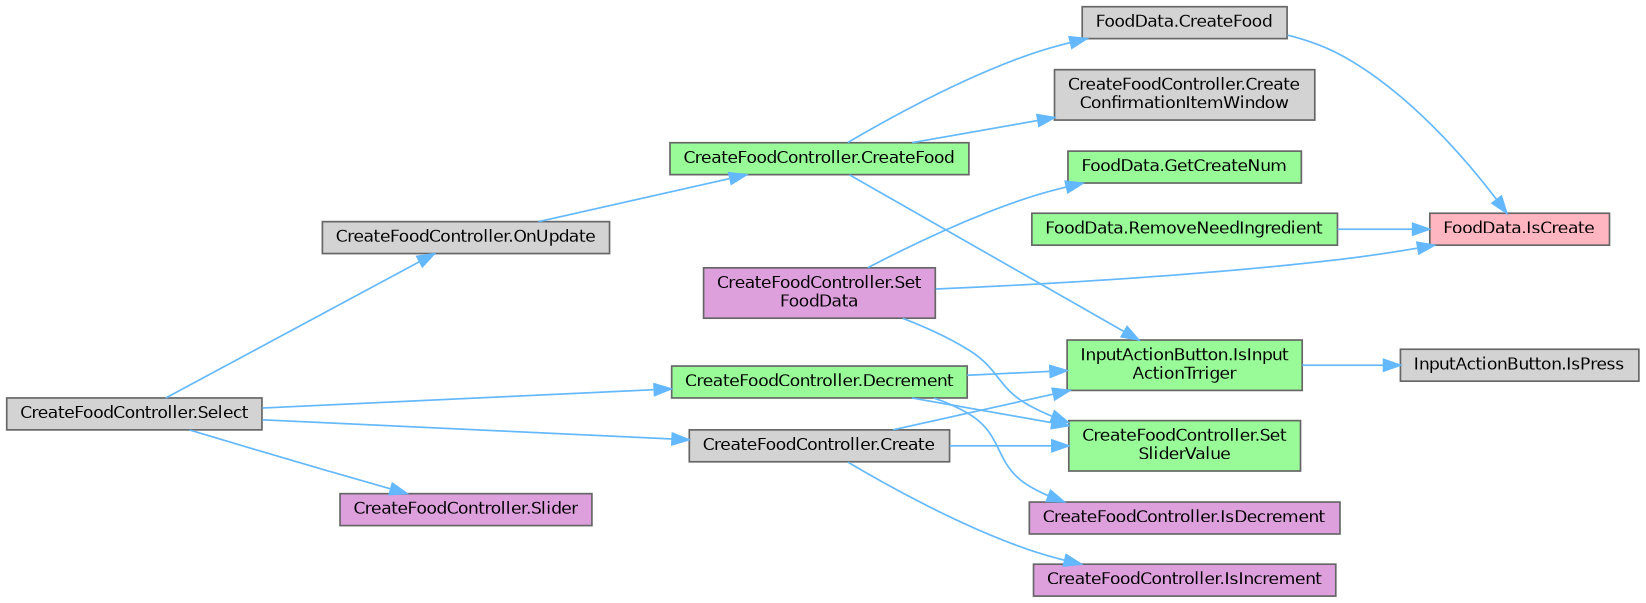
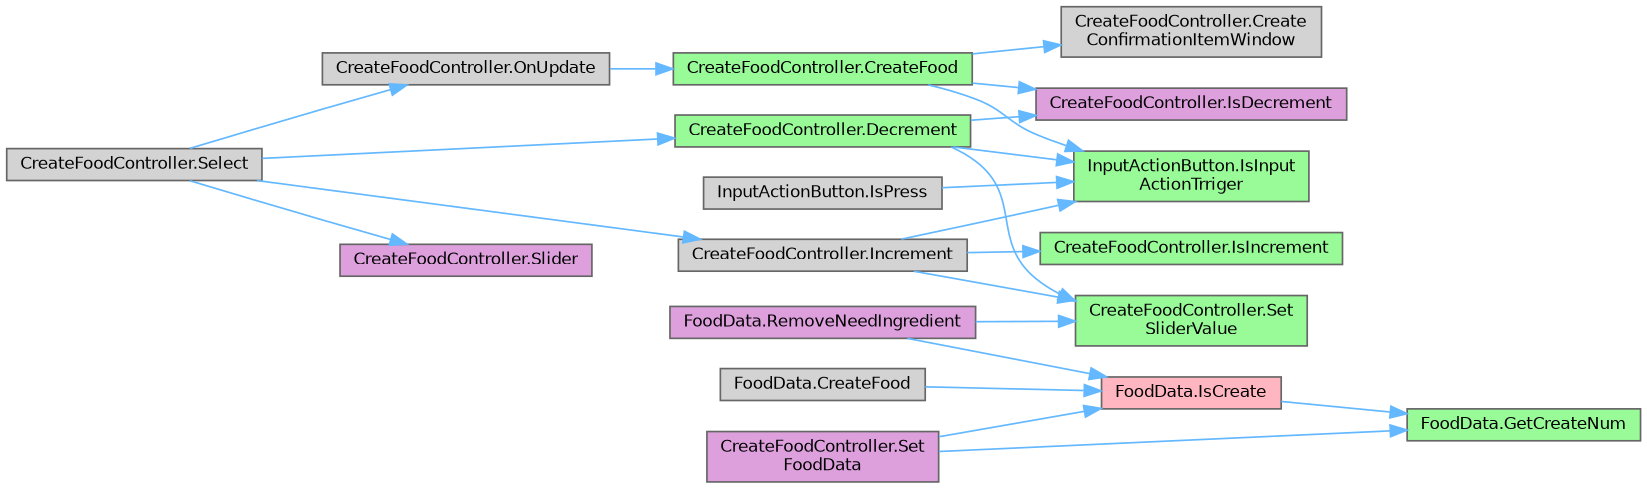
edge "CreateFoodController.CreateFood" -> "FoodData.CreateFood": now "CreateFoodController.CreateFood" -> "CreateFoodController.IsDecrement"
node "FoodData.RemoveNeedIngredient": fillcolor palegreen -> plum
edge "CreateFoodController.Set FoodData" -> "CreateFoodController.Set SliderValue": now "FoodData.RemoveNeedIngredient" -> "CreateFoodController.Set SliderValue"
edge "InputActionButton.IsInput ActionTrriger" -> "InputActionButton.IsPress": reversed
edge "FoodData.IsCreate" -> "FoodData.GetCreateNum": added
node "CreateFoodController.Create": label "CreateFoodController.Create" -> "CreateFoodController.Increment"
node "CreateFoodController.IsIncrement": fillcolor plum -> palegreen
